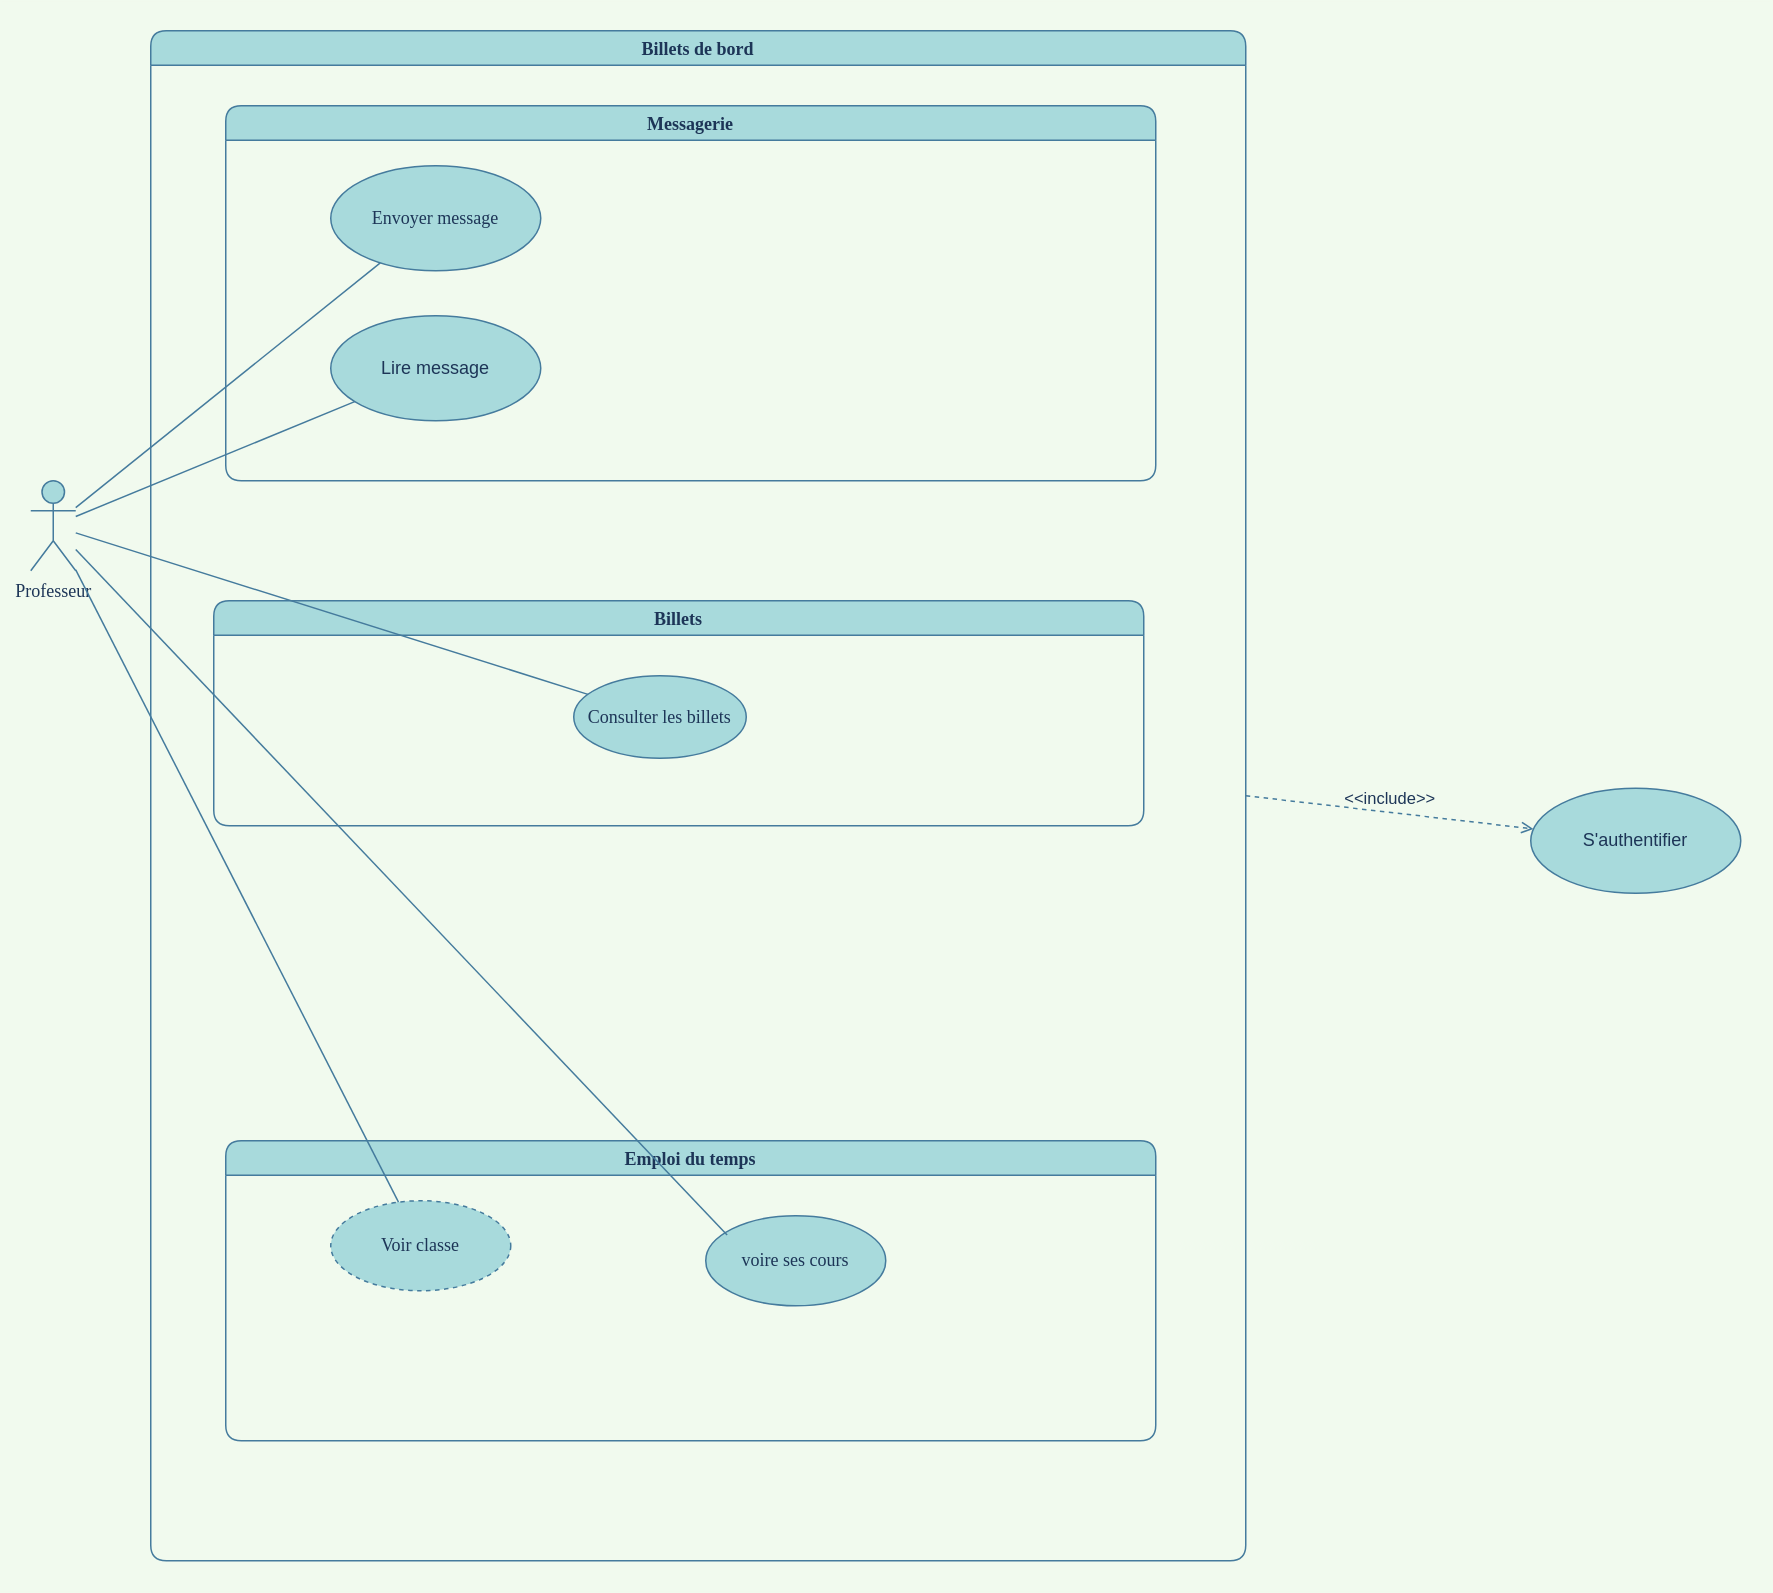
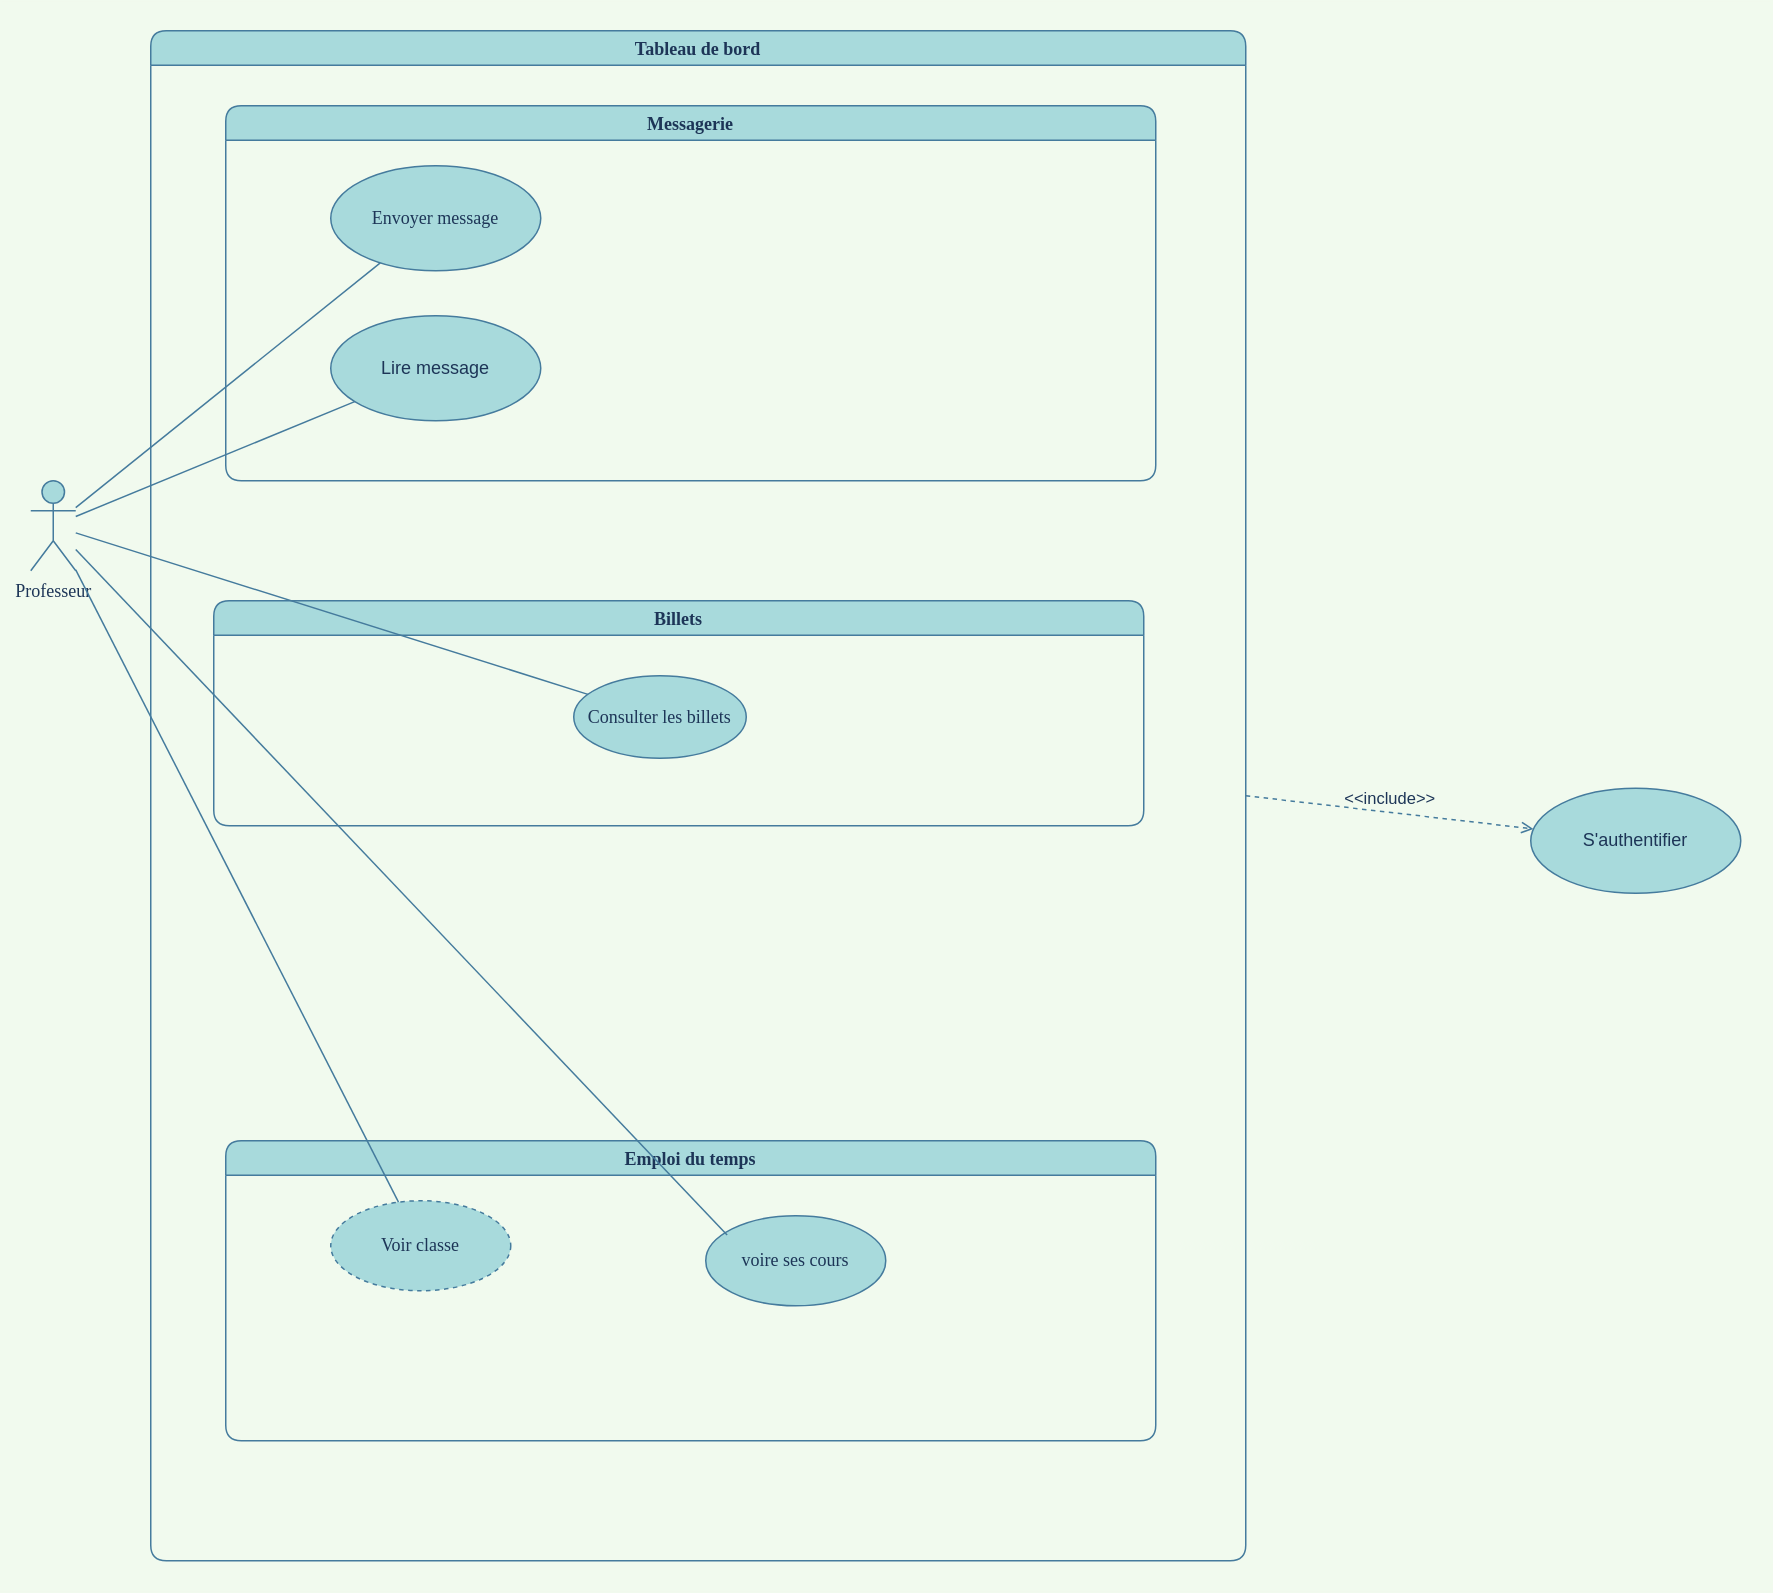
node "Billets de bord": label "Billets de bord" -> "Tableau de bord"
